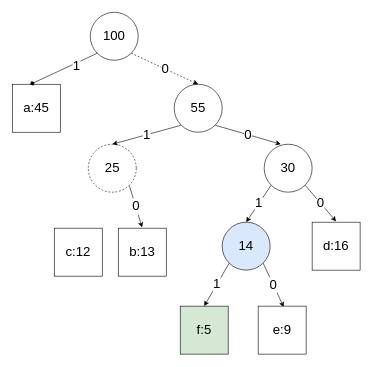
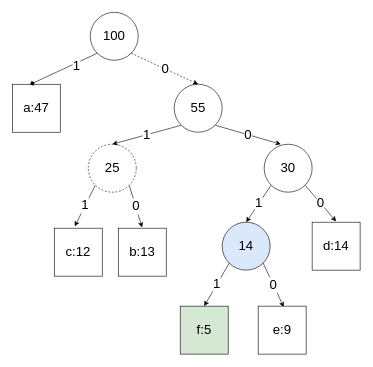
node "a:45": label "a:45" -> "a:47"
edge "25" -> "c:12": added, label "1"
node "d:16": label "d:16" -> "d:14"
